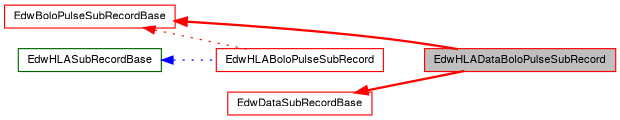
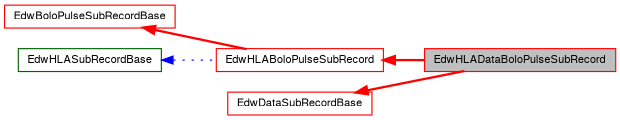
edge "EdwHLADataBoloPulseSubRecord" -> "EdwBoloPulseSubRecordBase": now "EdwHLADataBoloPulseSubRecord" -> "EdwHLABoloPulseSubRecord"
edge "EdwHLABoloPulseSubRecord" -> "EdwBoloPulseSubRecordBase": style dotted -> bold
